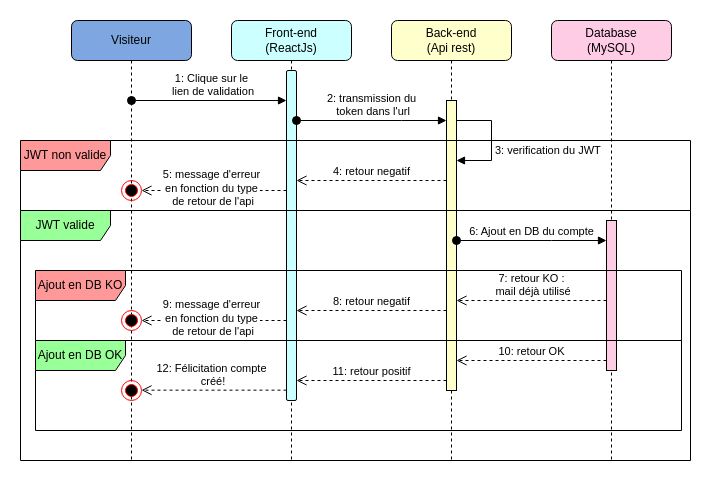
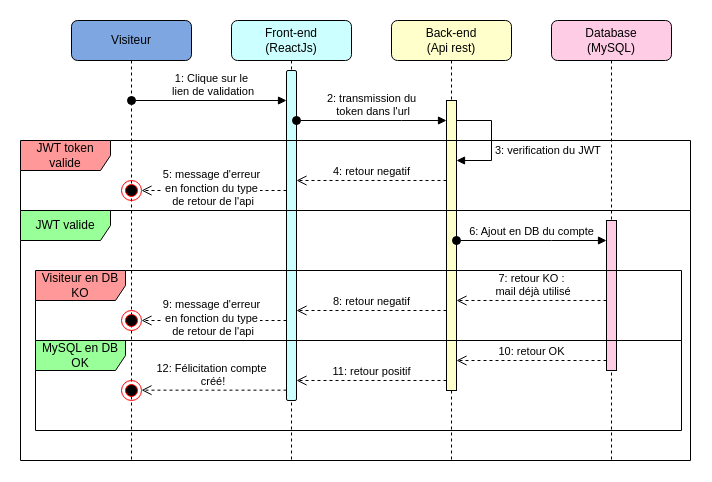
node "JWT non valide": label "JWT non valide" -> "JWT token valide"
node "Ajout en DB KO": label "Ajout en DB KO" -> "Visiteur en DB KO"
node "Ajout en DB OK": label "Ajout en DB OK" -> "MySQL en DB OK"
